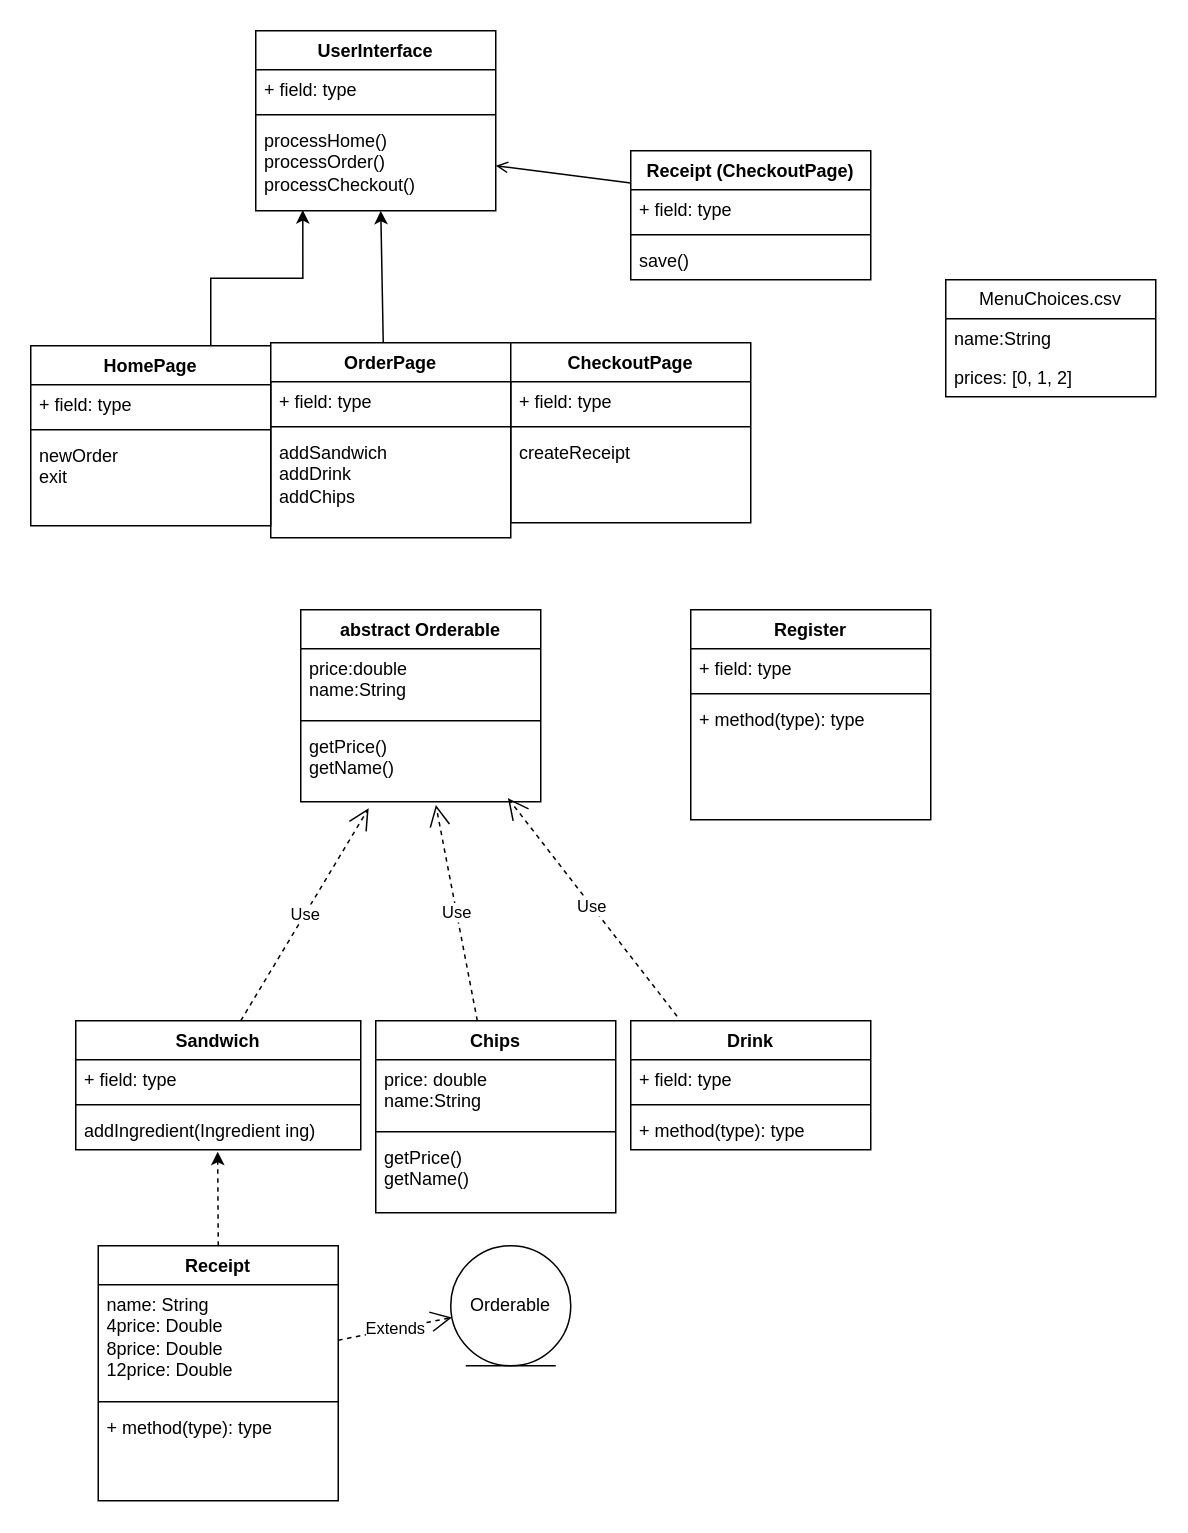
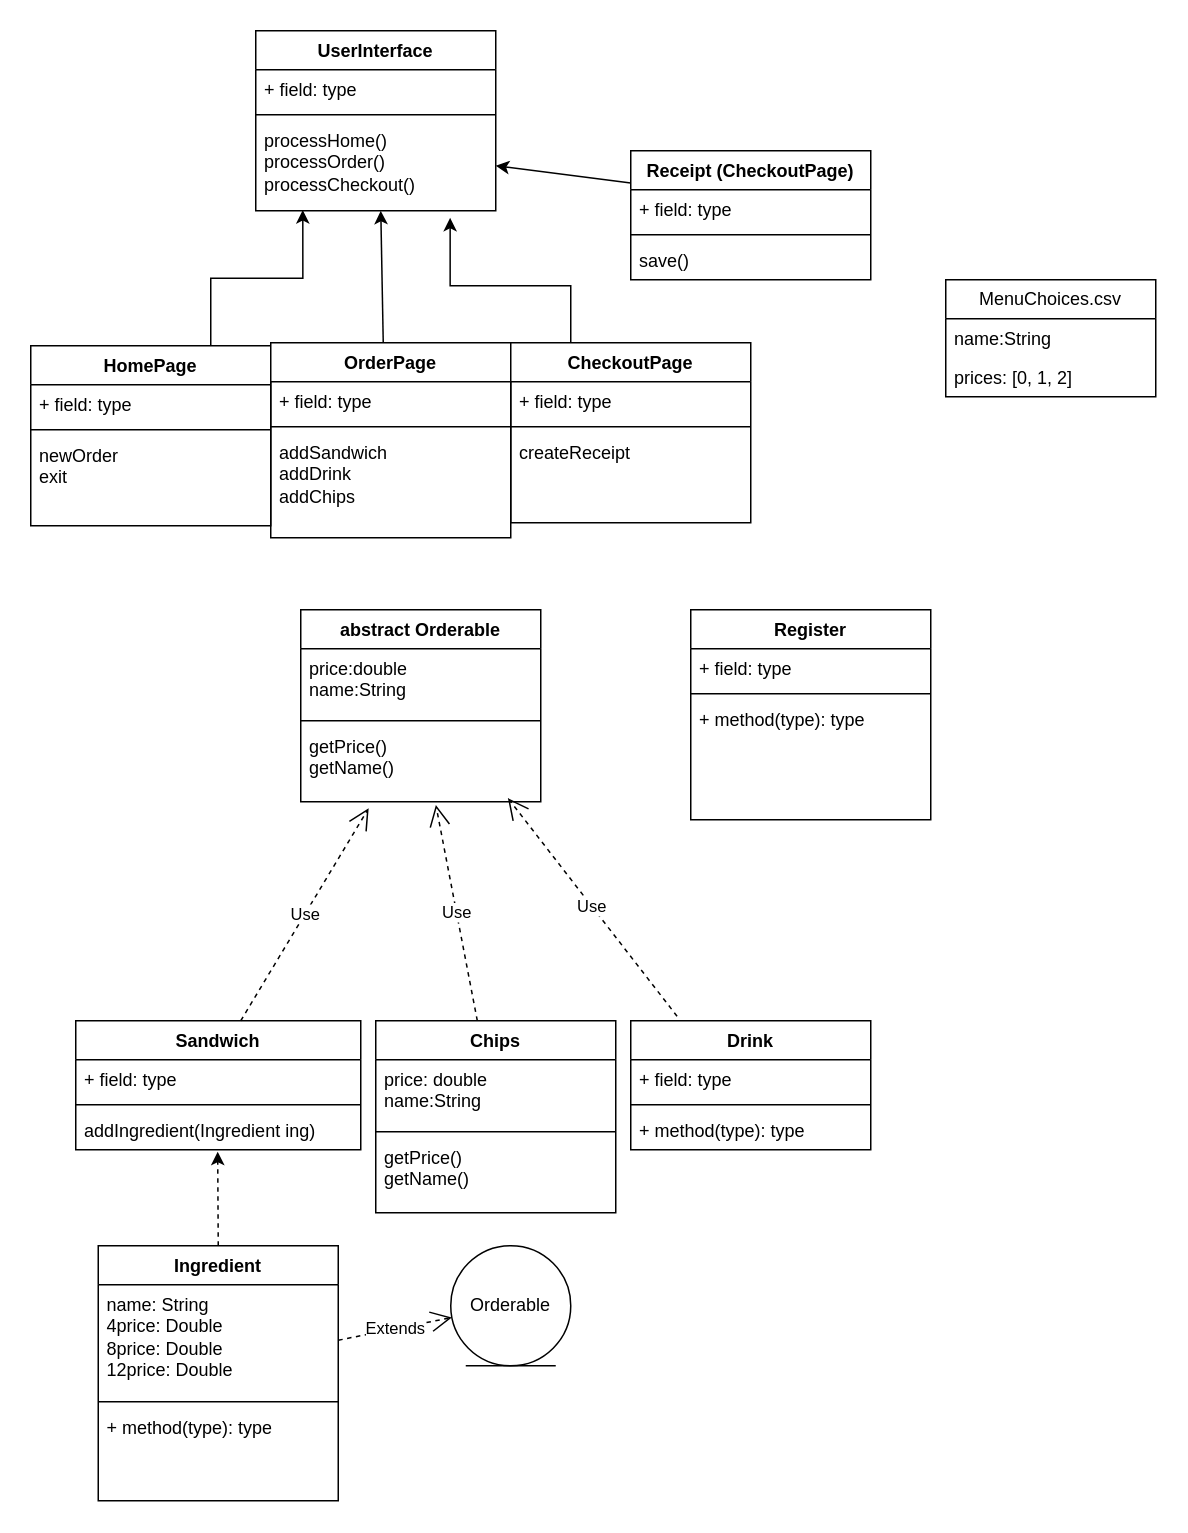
edge "Receipt (CheckoutPage)" -> "processHome() processOrder() processCheckout()": arrowhead open -> classic
edge "CheckoutPage" -> "processHome() processOrder() processCheckout()": added
node "Receipt": label "Receipt" -> "Ingredient"
